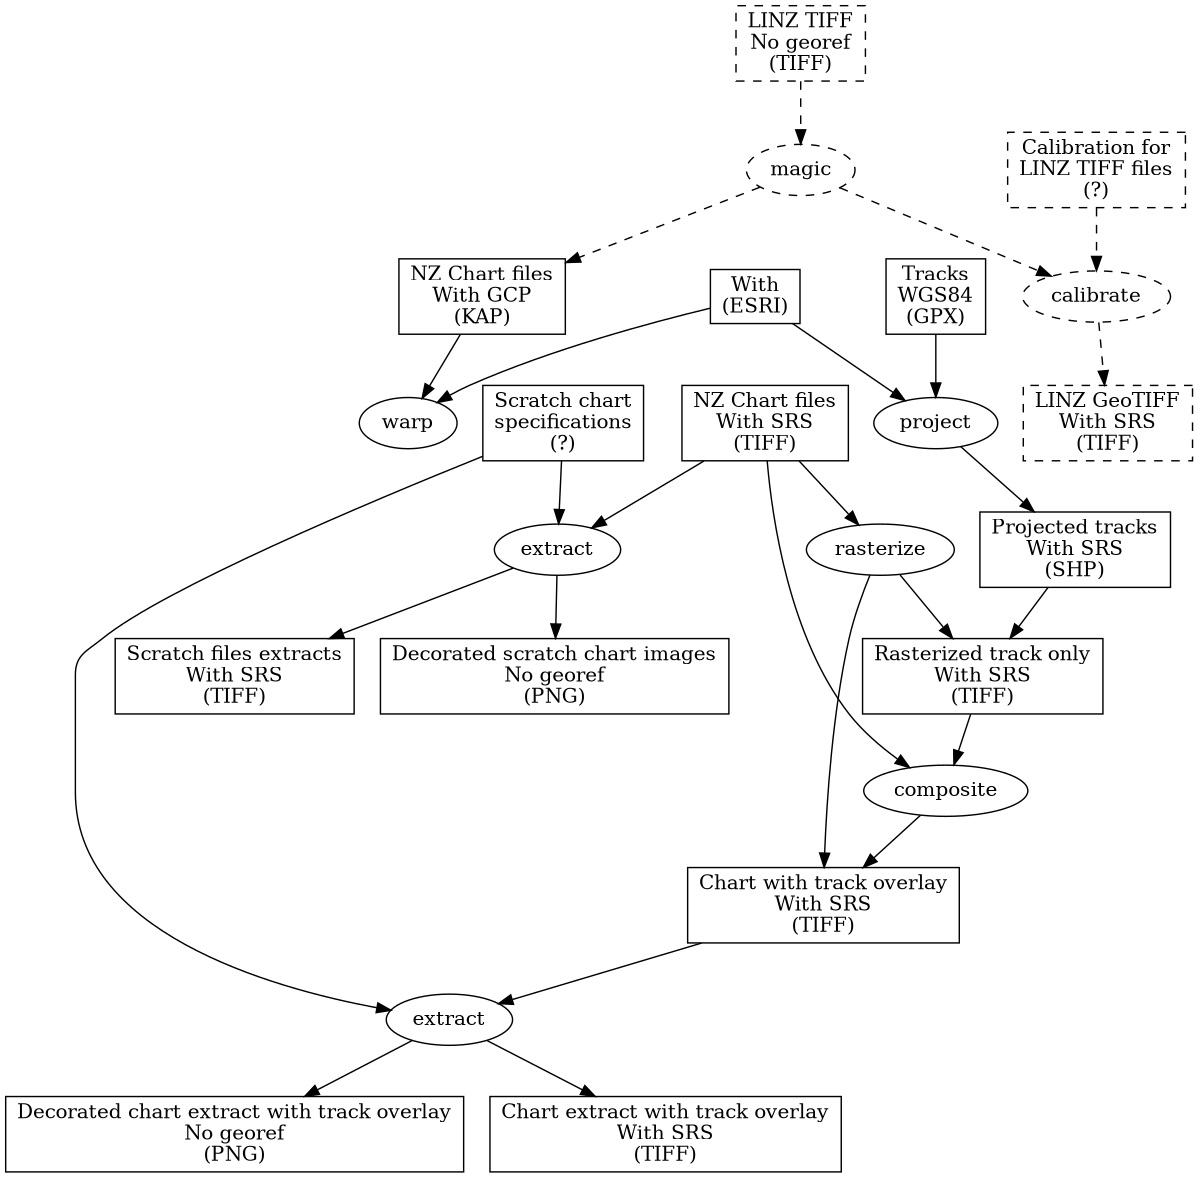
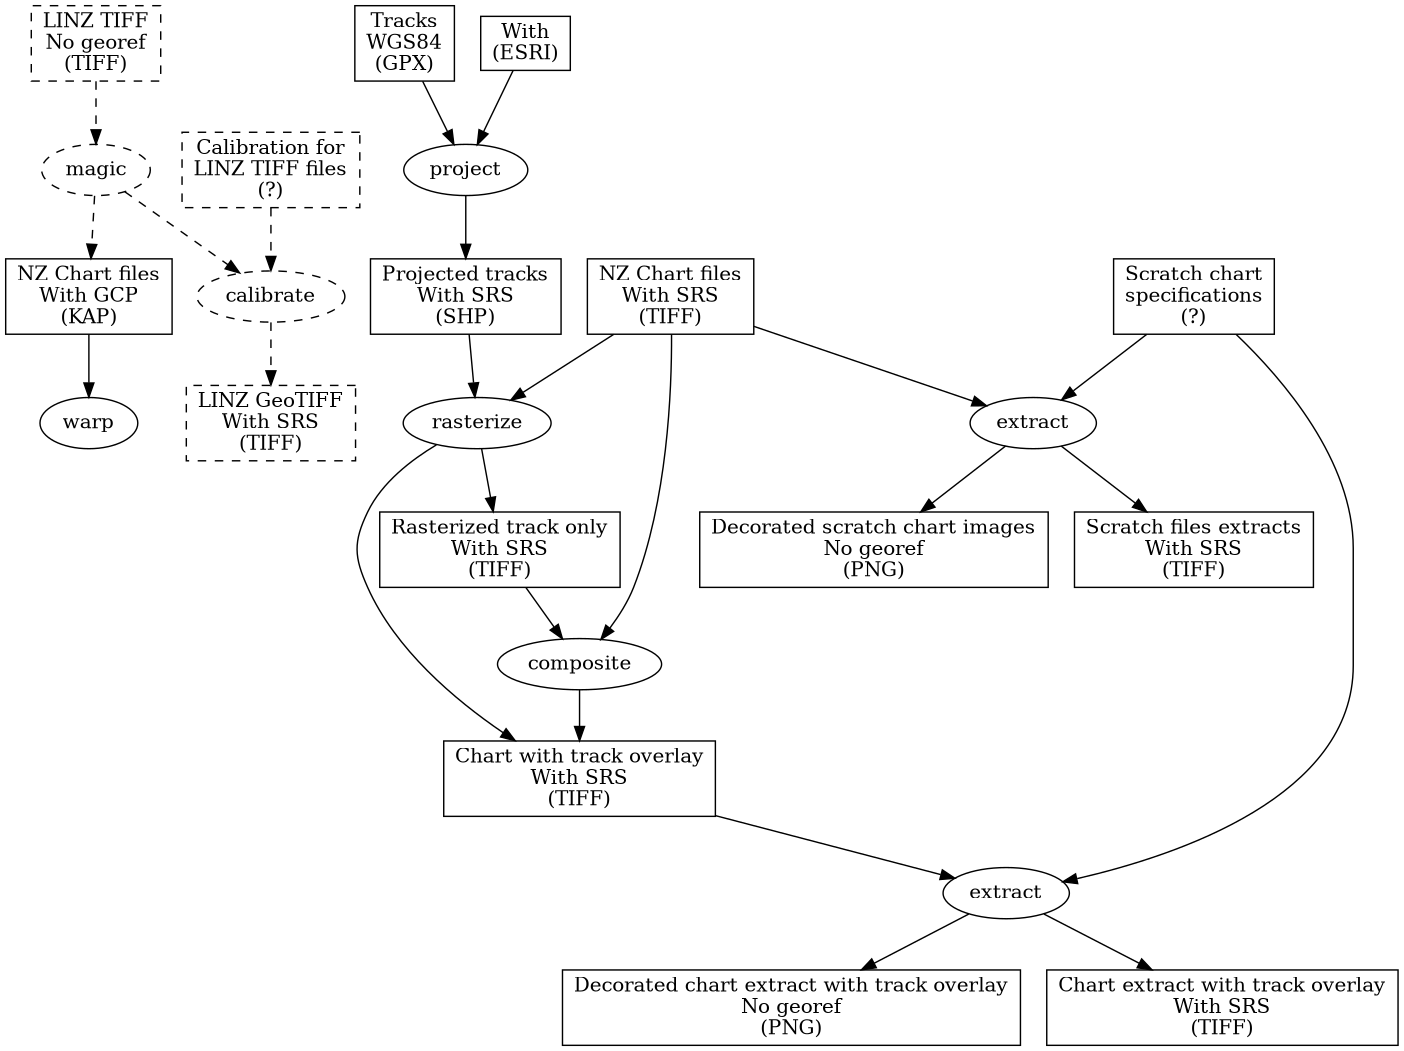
edge "With (ESRI)" -> "warp": removed
edge "Projected tracks With SRS (SHP)" -> "Rasterized track only With SRS (TIFF)": now "Projected tracks With SRS (SHP)" -> "rasterize"
